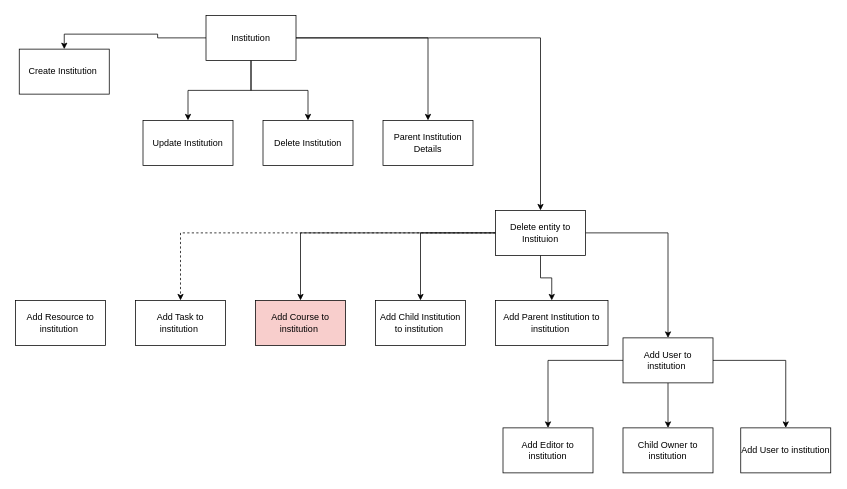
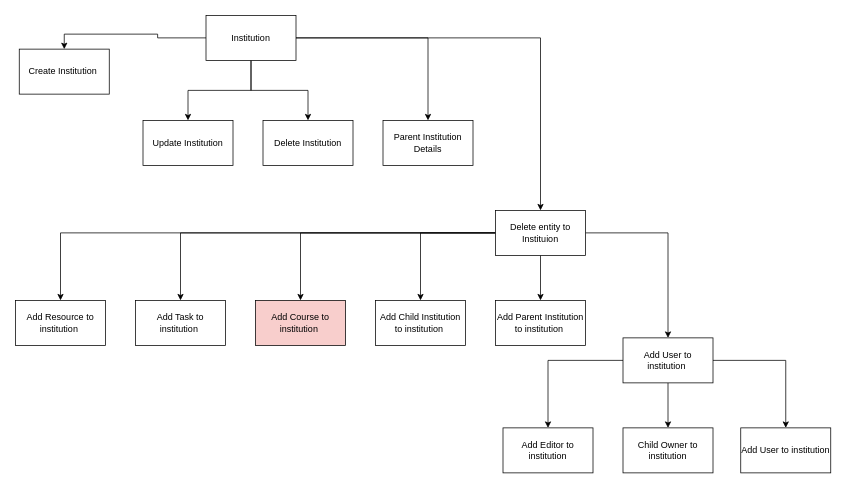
edge "Delete entity to Instituion" -> "Add Resource to institution": added
edge "Delete entity to Instituion" -> "Add Task to institution": style dashed -> solid
node "Add Parent Institution to institution": size 113x45 -> 90x45
